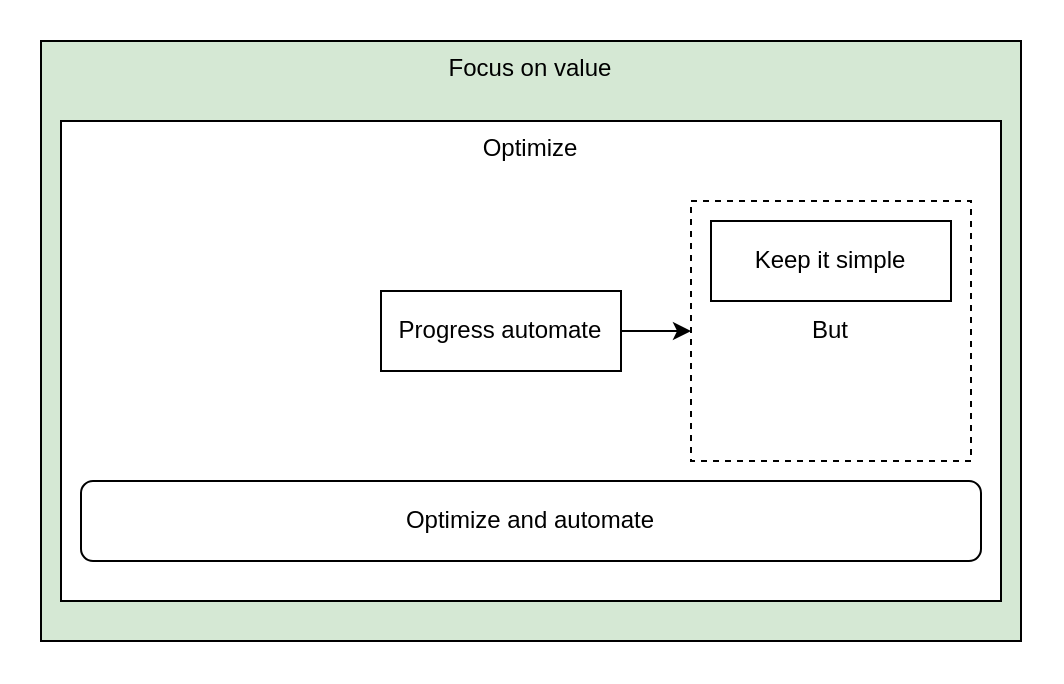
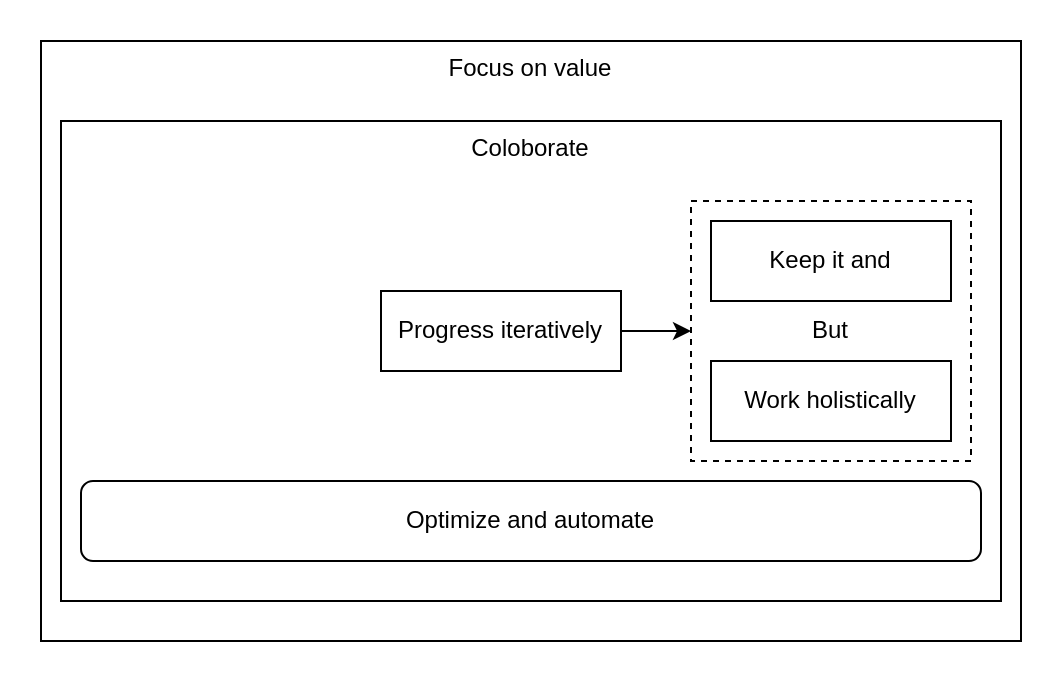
node "Focus on value": fillcolor #d5e8d4 -> #ffffff
node "Optimize": label "Optimize" -> "Coloborate"
node "Keep it simple": label "Keep it simple" -> "Keep it and"
node "Progress automate": label "Progress automate" -> "Progress iteratively"
node "Work holistically": added
